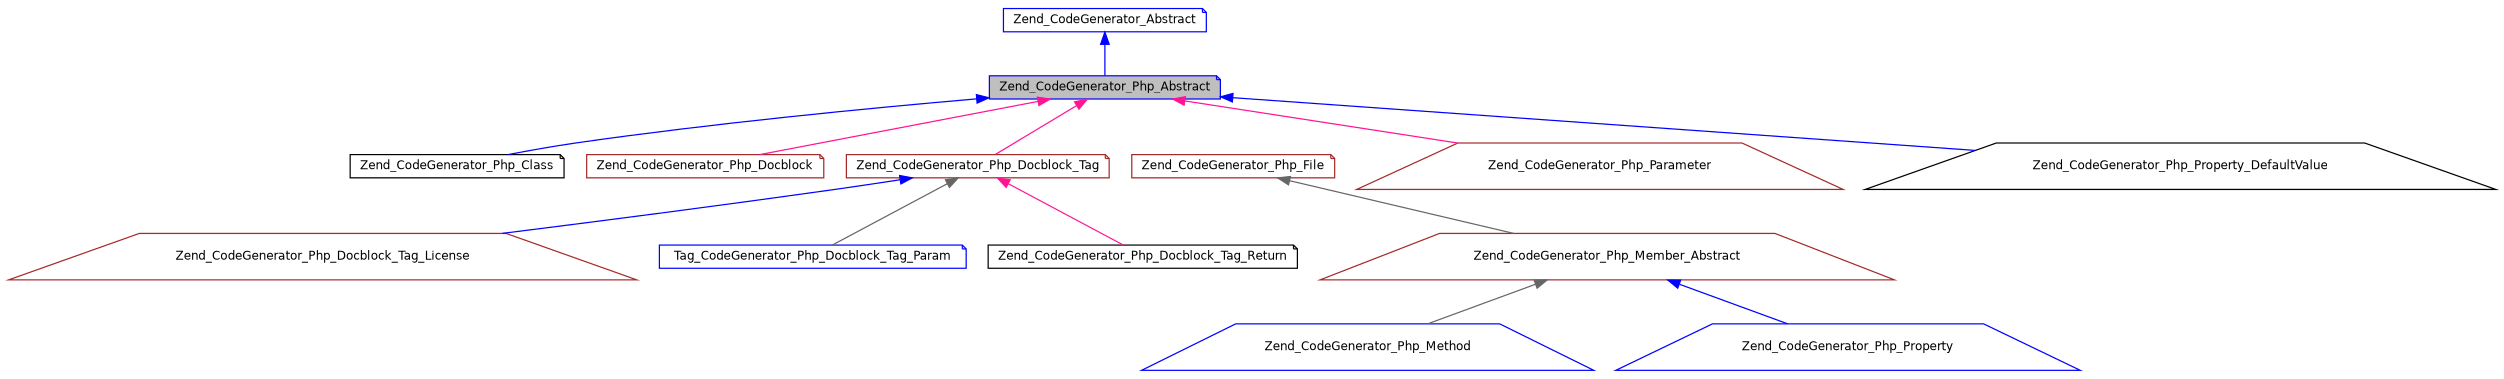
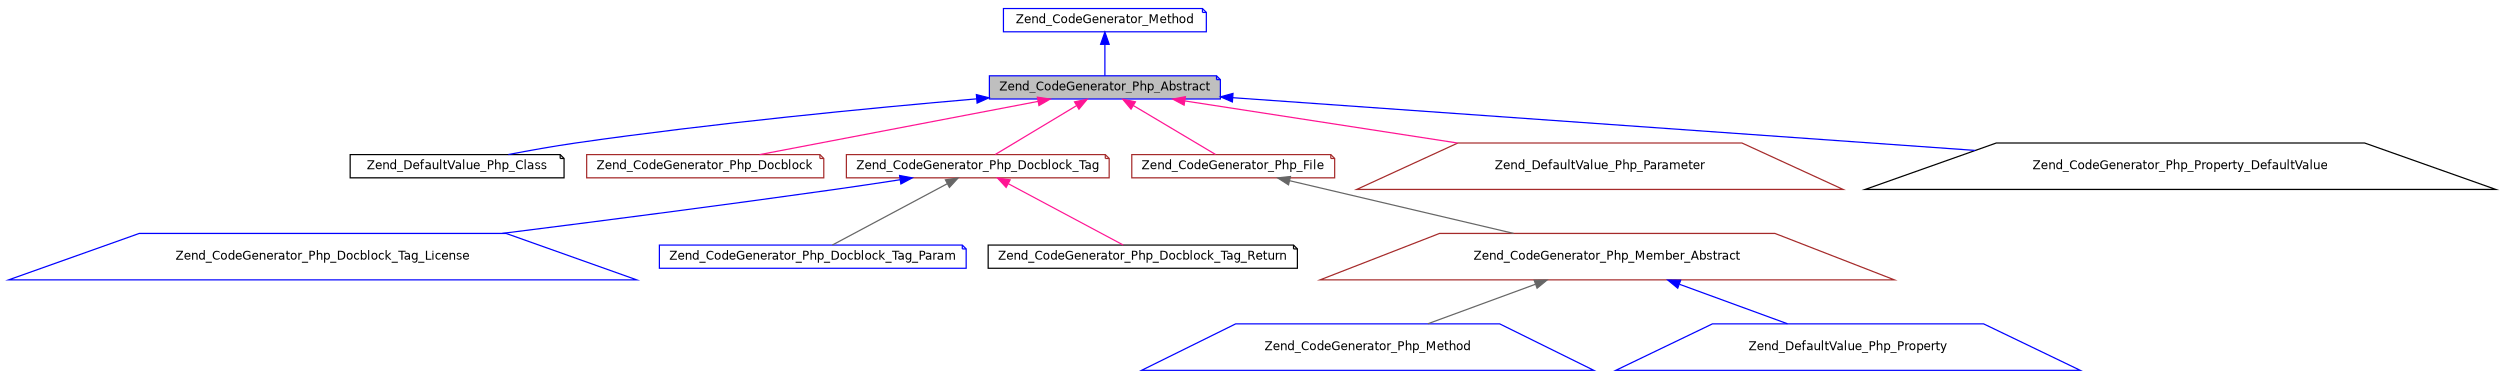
node "Zend_CodeGenerator_Abstract": label "Zend_CodeGenerator_Abstract" -> "Zend_CodeGenerator_Method"
edge "Zend_CodeGenerator_Php_File" -> "Zend_CodeGenerator_Php_Abstract": added
node "Zend_CodeGenerator_Php_Class": label "Zend_CodeGenerator_Php_Class" -> "Zend_DefaultValue_Php_Class"
node "Zend_CodeGenerator_Php_Parameter": label "Zend_CodeGenerator_Php_Parameter" -> "Zend_DefaultValue_Php_Parameter"
node "Zend_CodeGenerator_Php_Docblock_Tag_License": color brown -> blue
node "Tag_CodeGenerator_Php_Docblock_Tag_Param": label "Tag_CodeGenerator_Php_Docblock_Tag_Param" -> "Zend_CodeGenerator_Php_Docblock_Tag_Param"
node "Zend_CodeGenerator_Php_Property": label "Zend_CodeGenerator_Php_Property" -> "Zend_DefaultValue_Php_Property"
